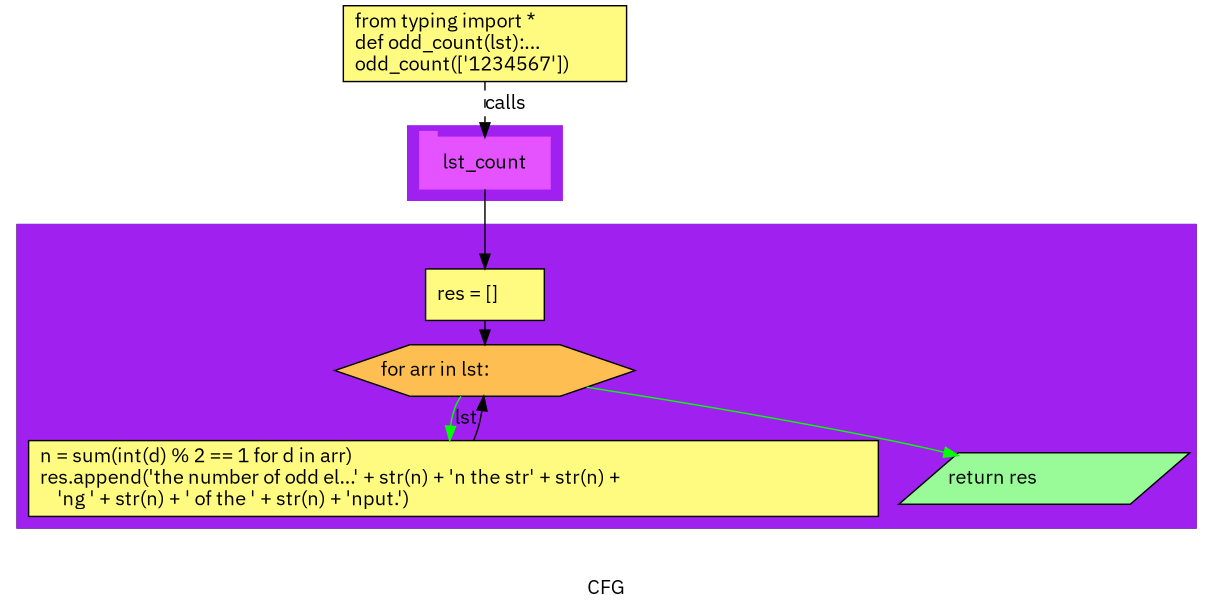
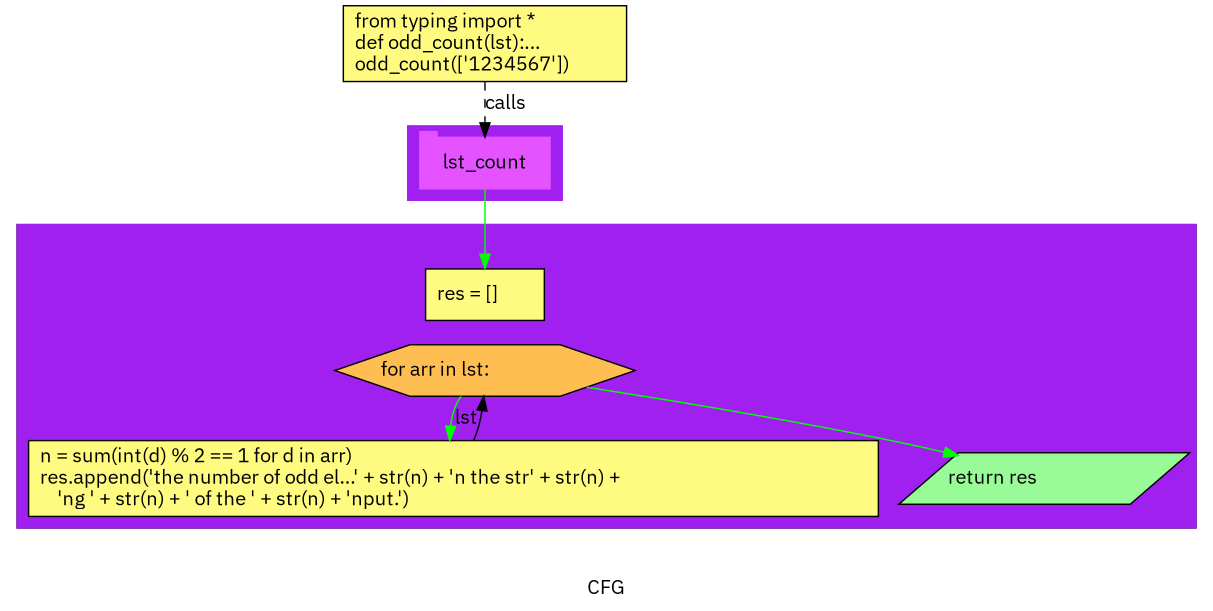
edge "lst_count" -> "res = []": color black -> green
edge "res = []" -> "for arr in lst:": removed
